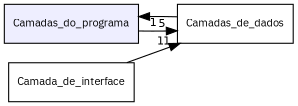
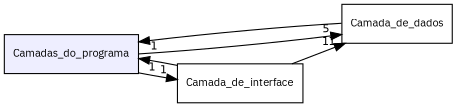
node "Camadas_de_dados": label "Camadas_de_dados" -> "Camada_de_dados"
edge "Camada_de_interface" -> "Camadas_do_programa": added
edge "Camadas_do_programa" -> "Camada_de_interface": added
